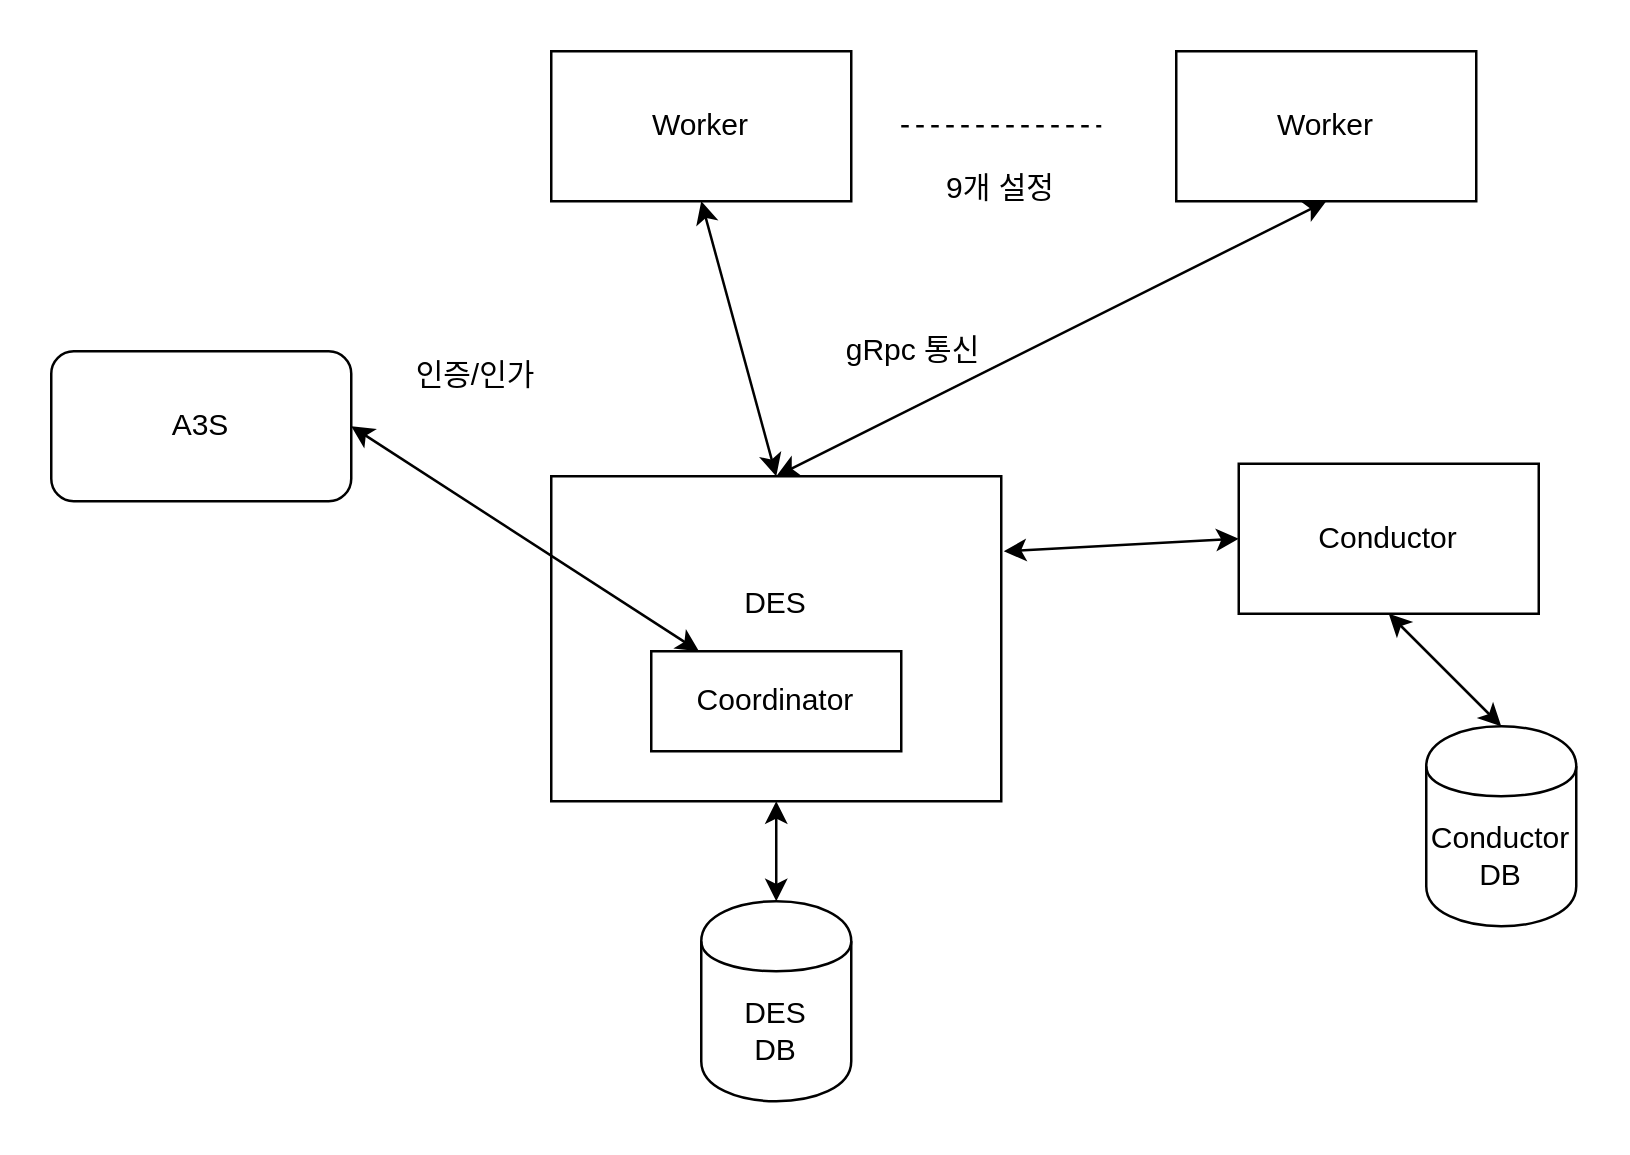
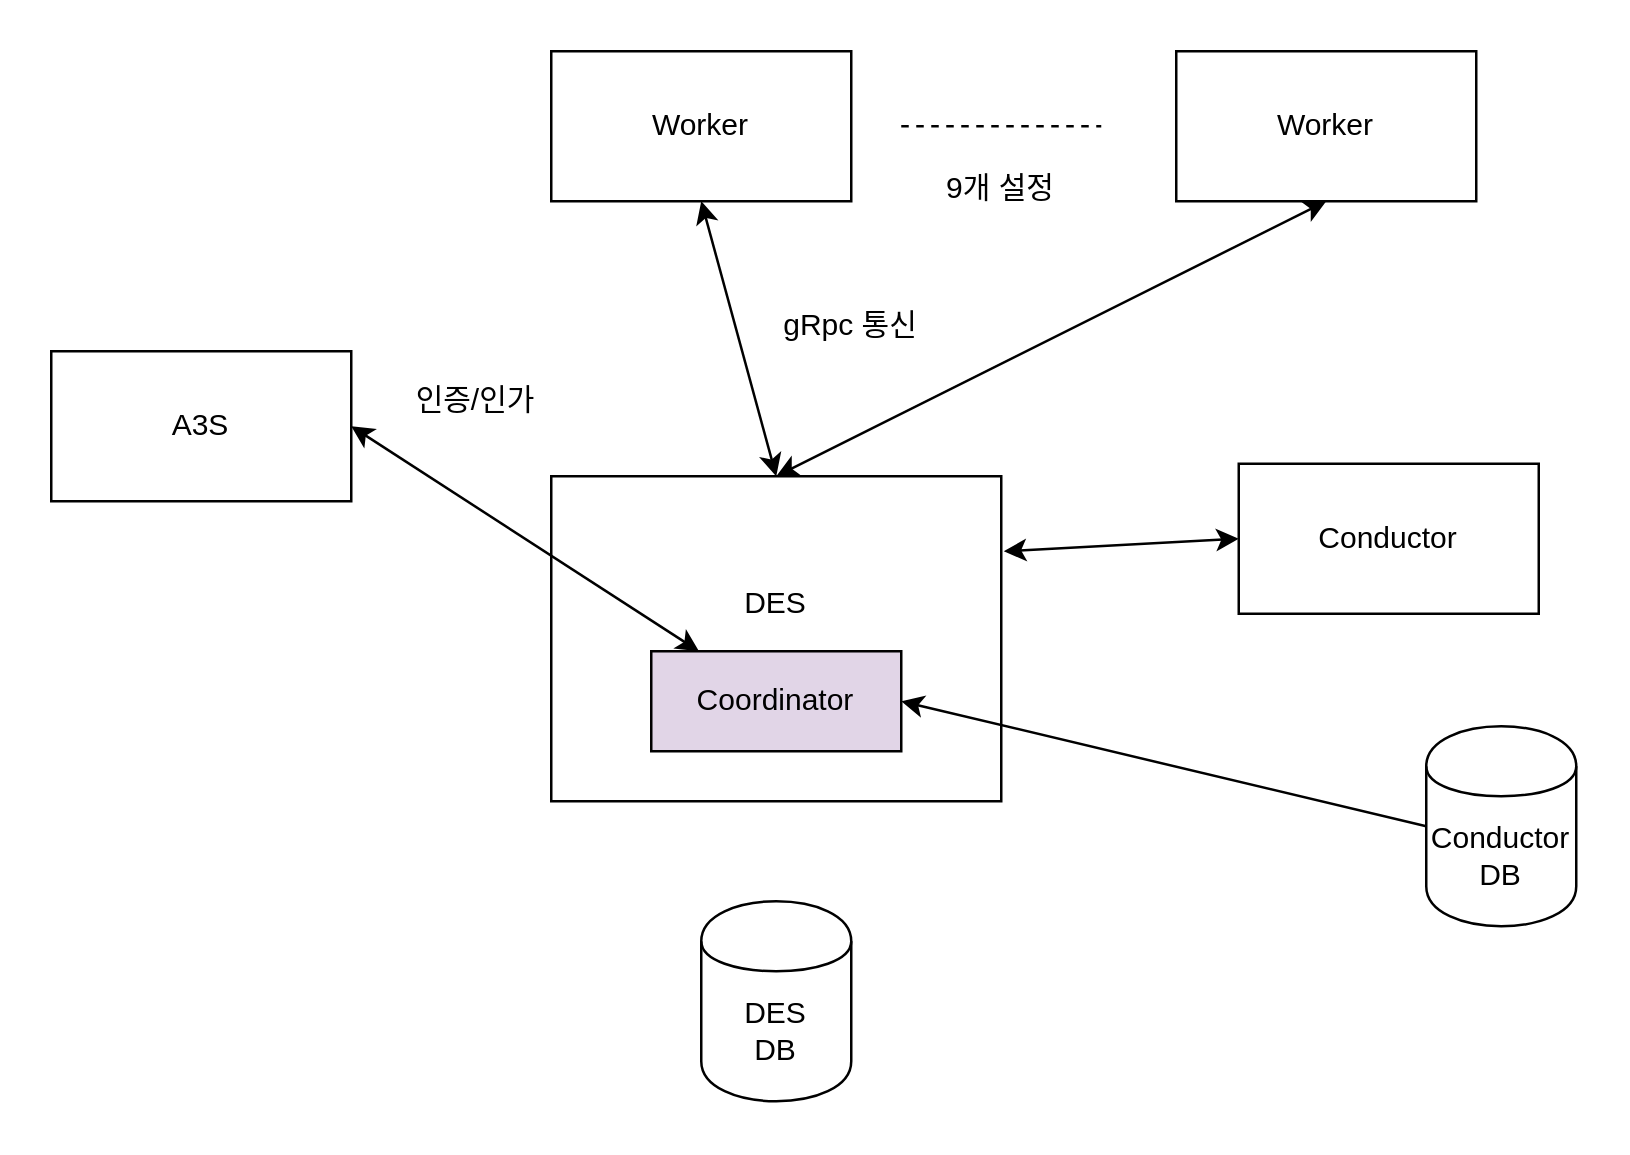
node "gRpc 통신": moved (914, 351) -> (851, 326)
node "인증/인가": moved (476, 376) -> (476, 401)
node "A3S": shape rounded rectangle -> rectangle
edge "Conductor" -- "Conductor DB": removed
node "Coordinator": fillcolor #ffffff -> #e1d5e7
edge "Conductor DB" -> "Coordinator": added
edge "DES" -- "DES DB": removed
